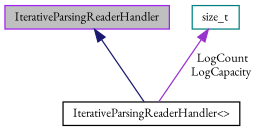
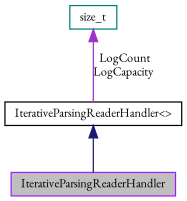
edge "IterativeParsingReaderHandler<>" -> "IterativeParsingReaderHandler": reversed
